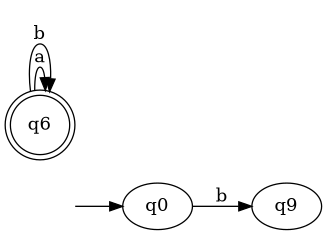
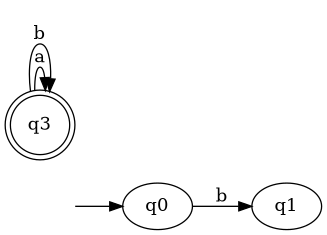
node "q6": label "q6" -> "q3"
node "q9": label "q9" -> "q1"
